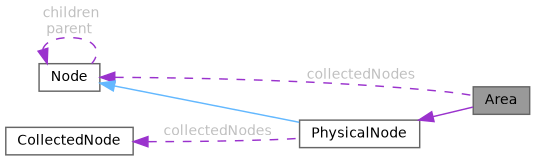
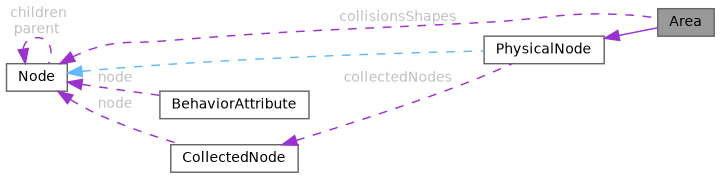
edge "Area" -> "Node": label " collectedNodes" -> " collisionsShapes"
edge "PhysicalNode" -> "Node": style solid -> dashed
node "BehaviorAttribute": added
edge "CollectedNode" -> "Node": added, label "node"
